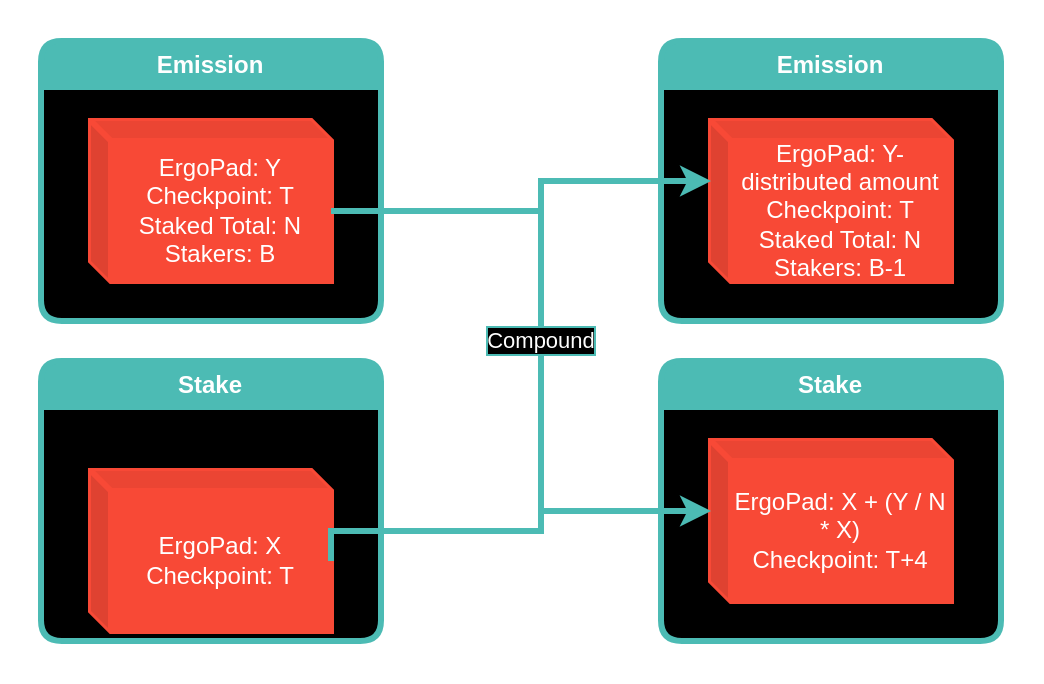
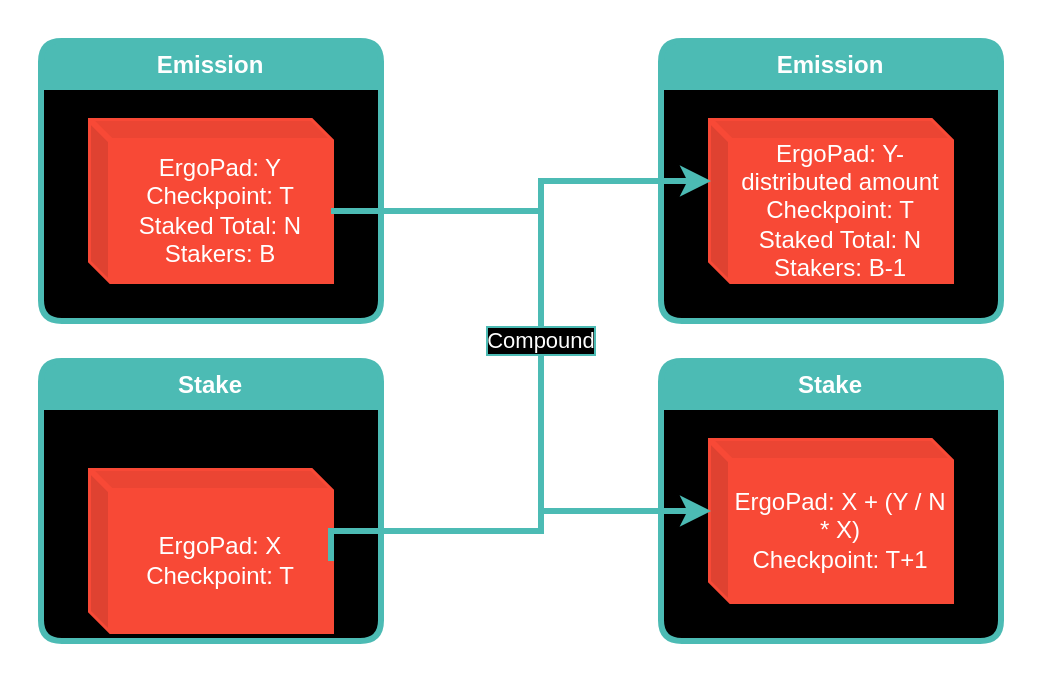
node "ErgoPad: X + (Y / N * X) Checkpoint: T+4": label "ErgoPad: X + (Y / N * X) Checkpoint: T+4" -> "ErgoPad: X + (Y / N * X) Checkpoint: T+1"
